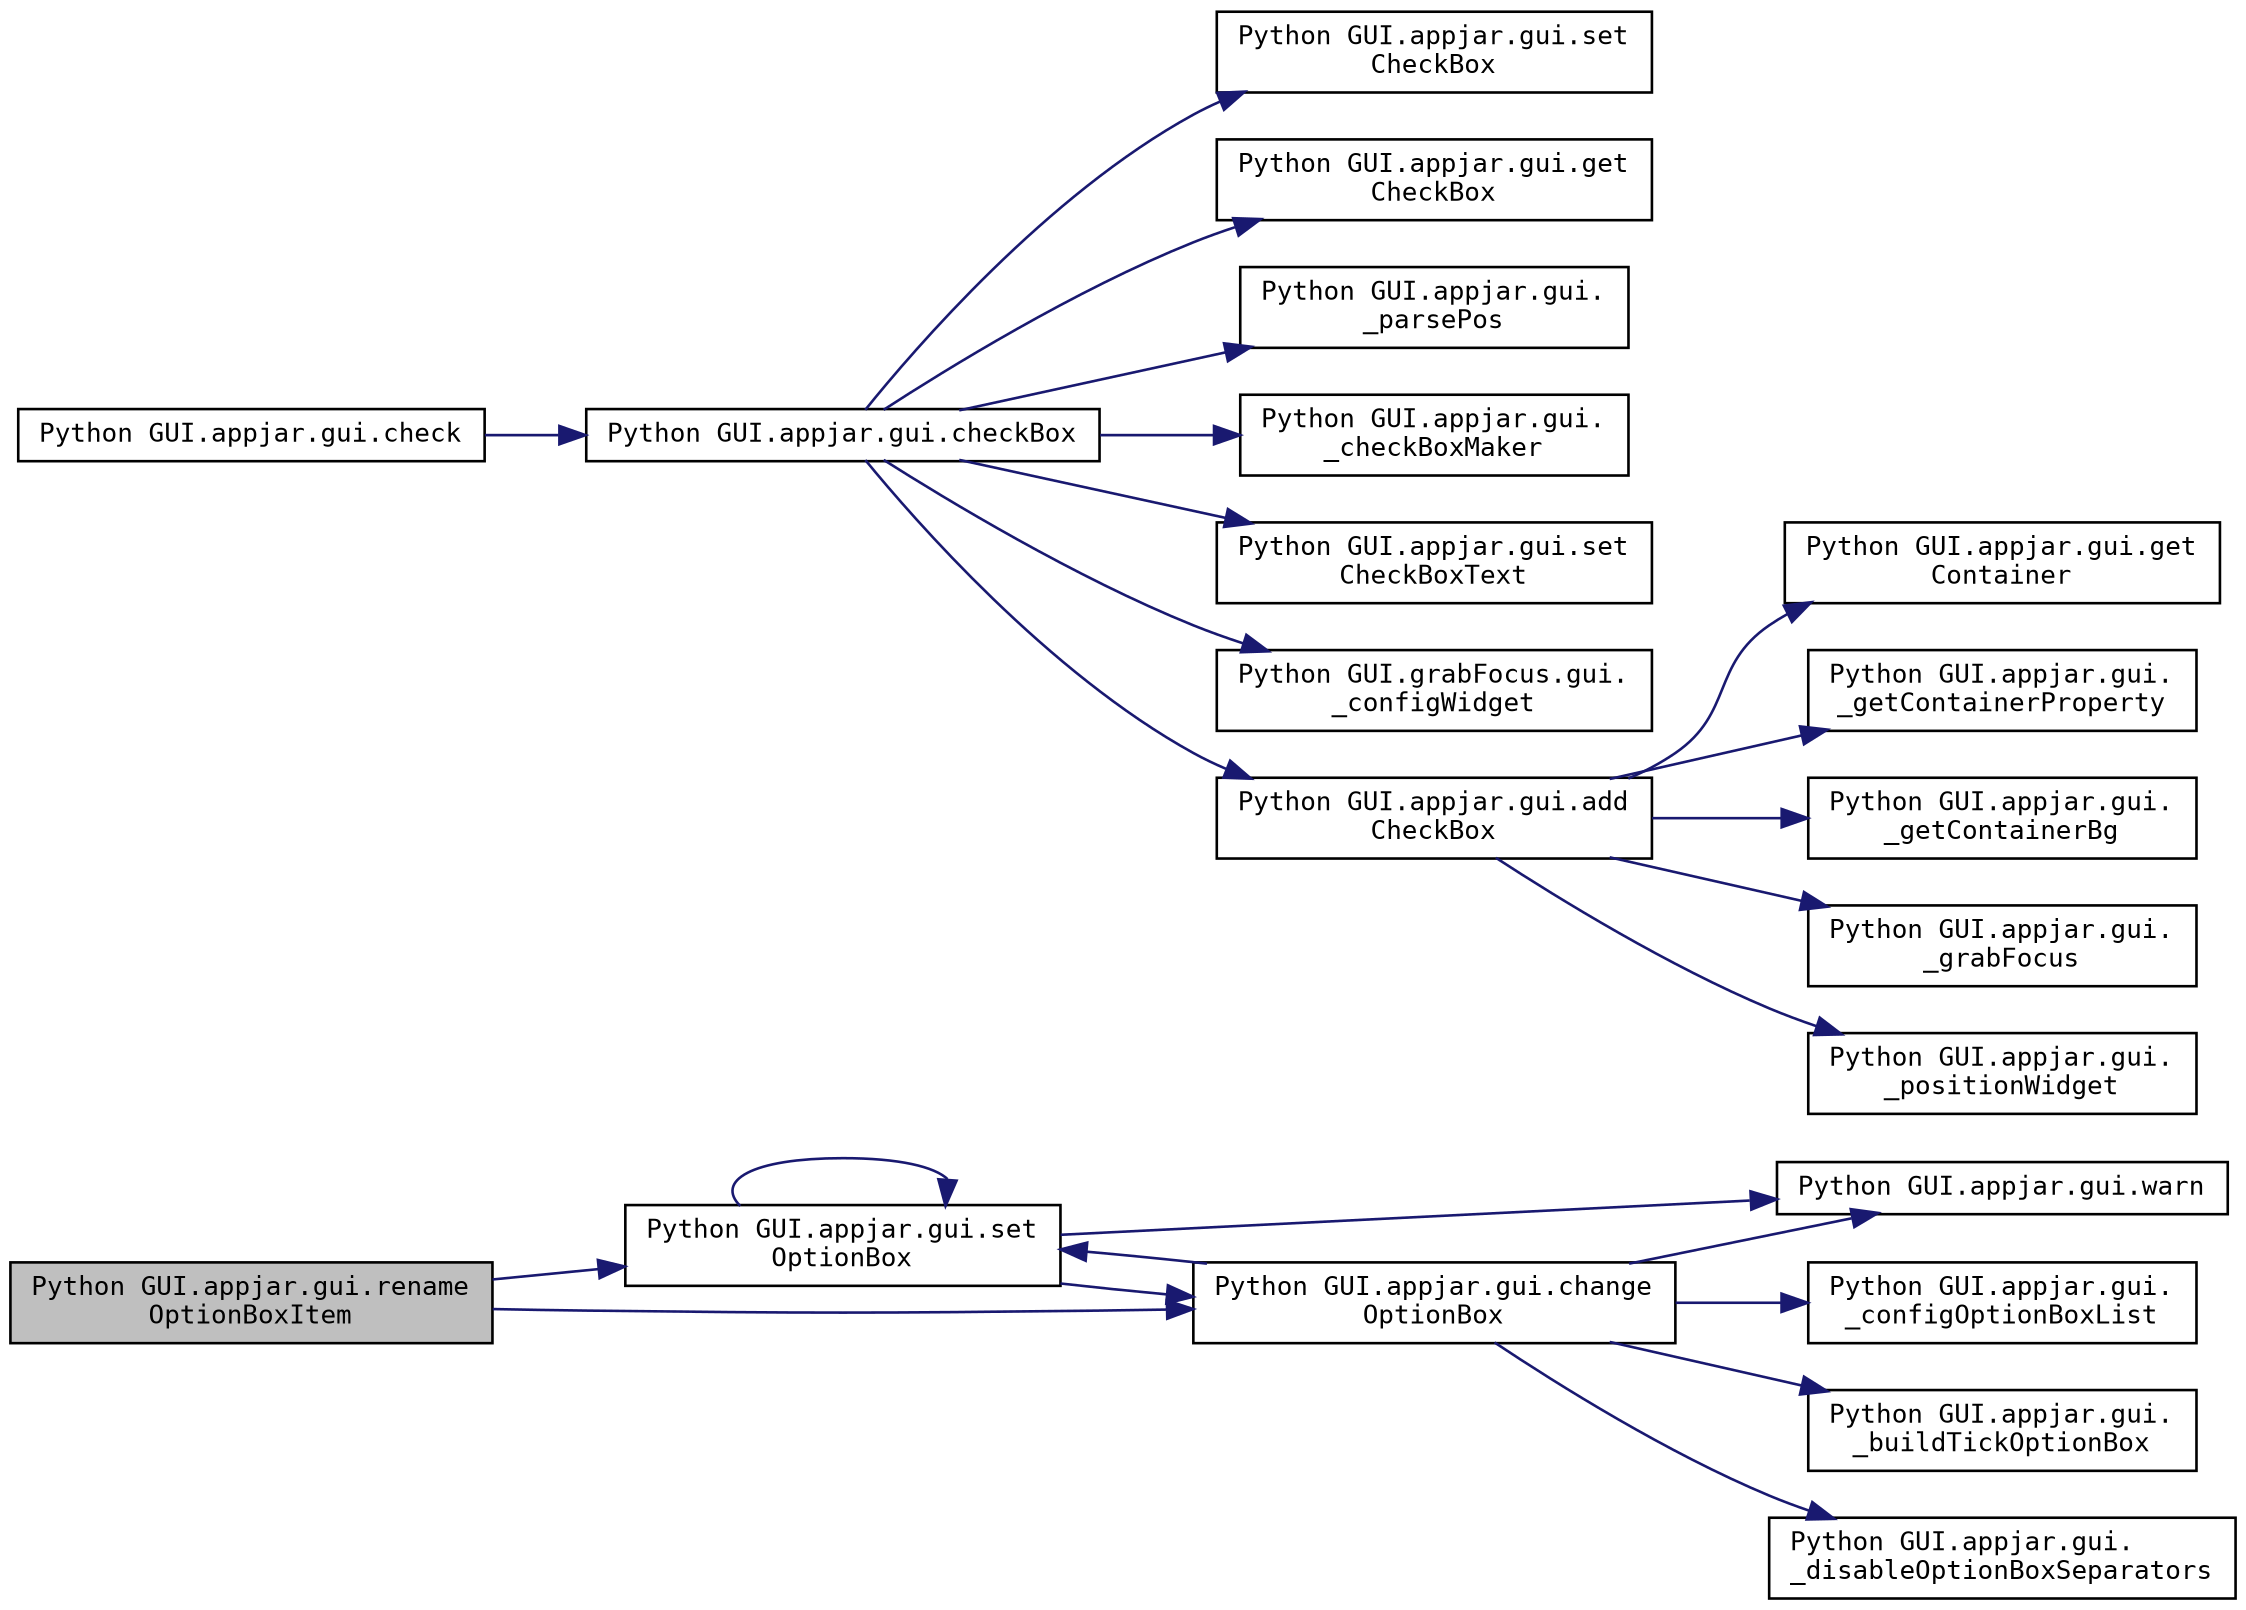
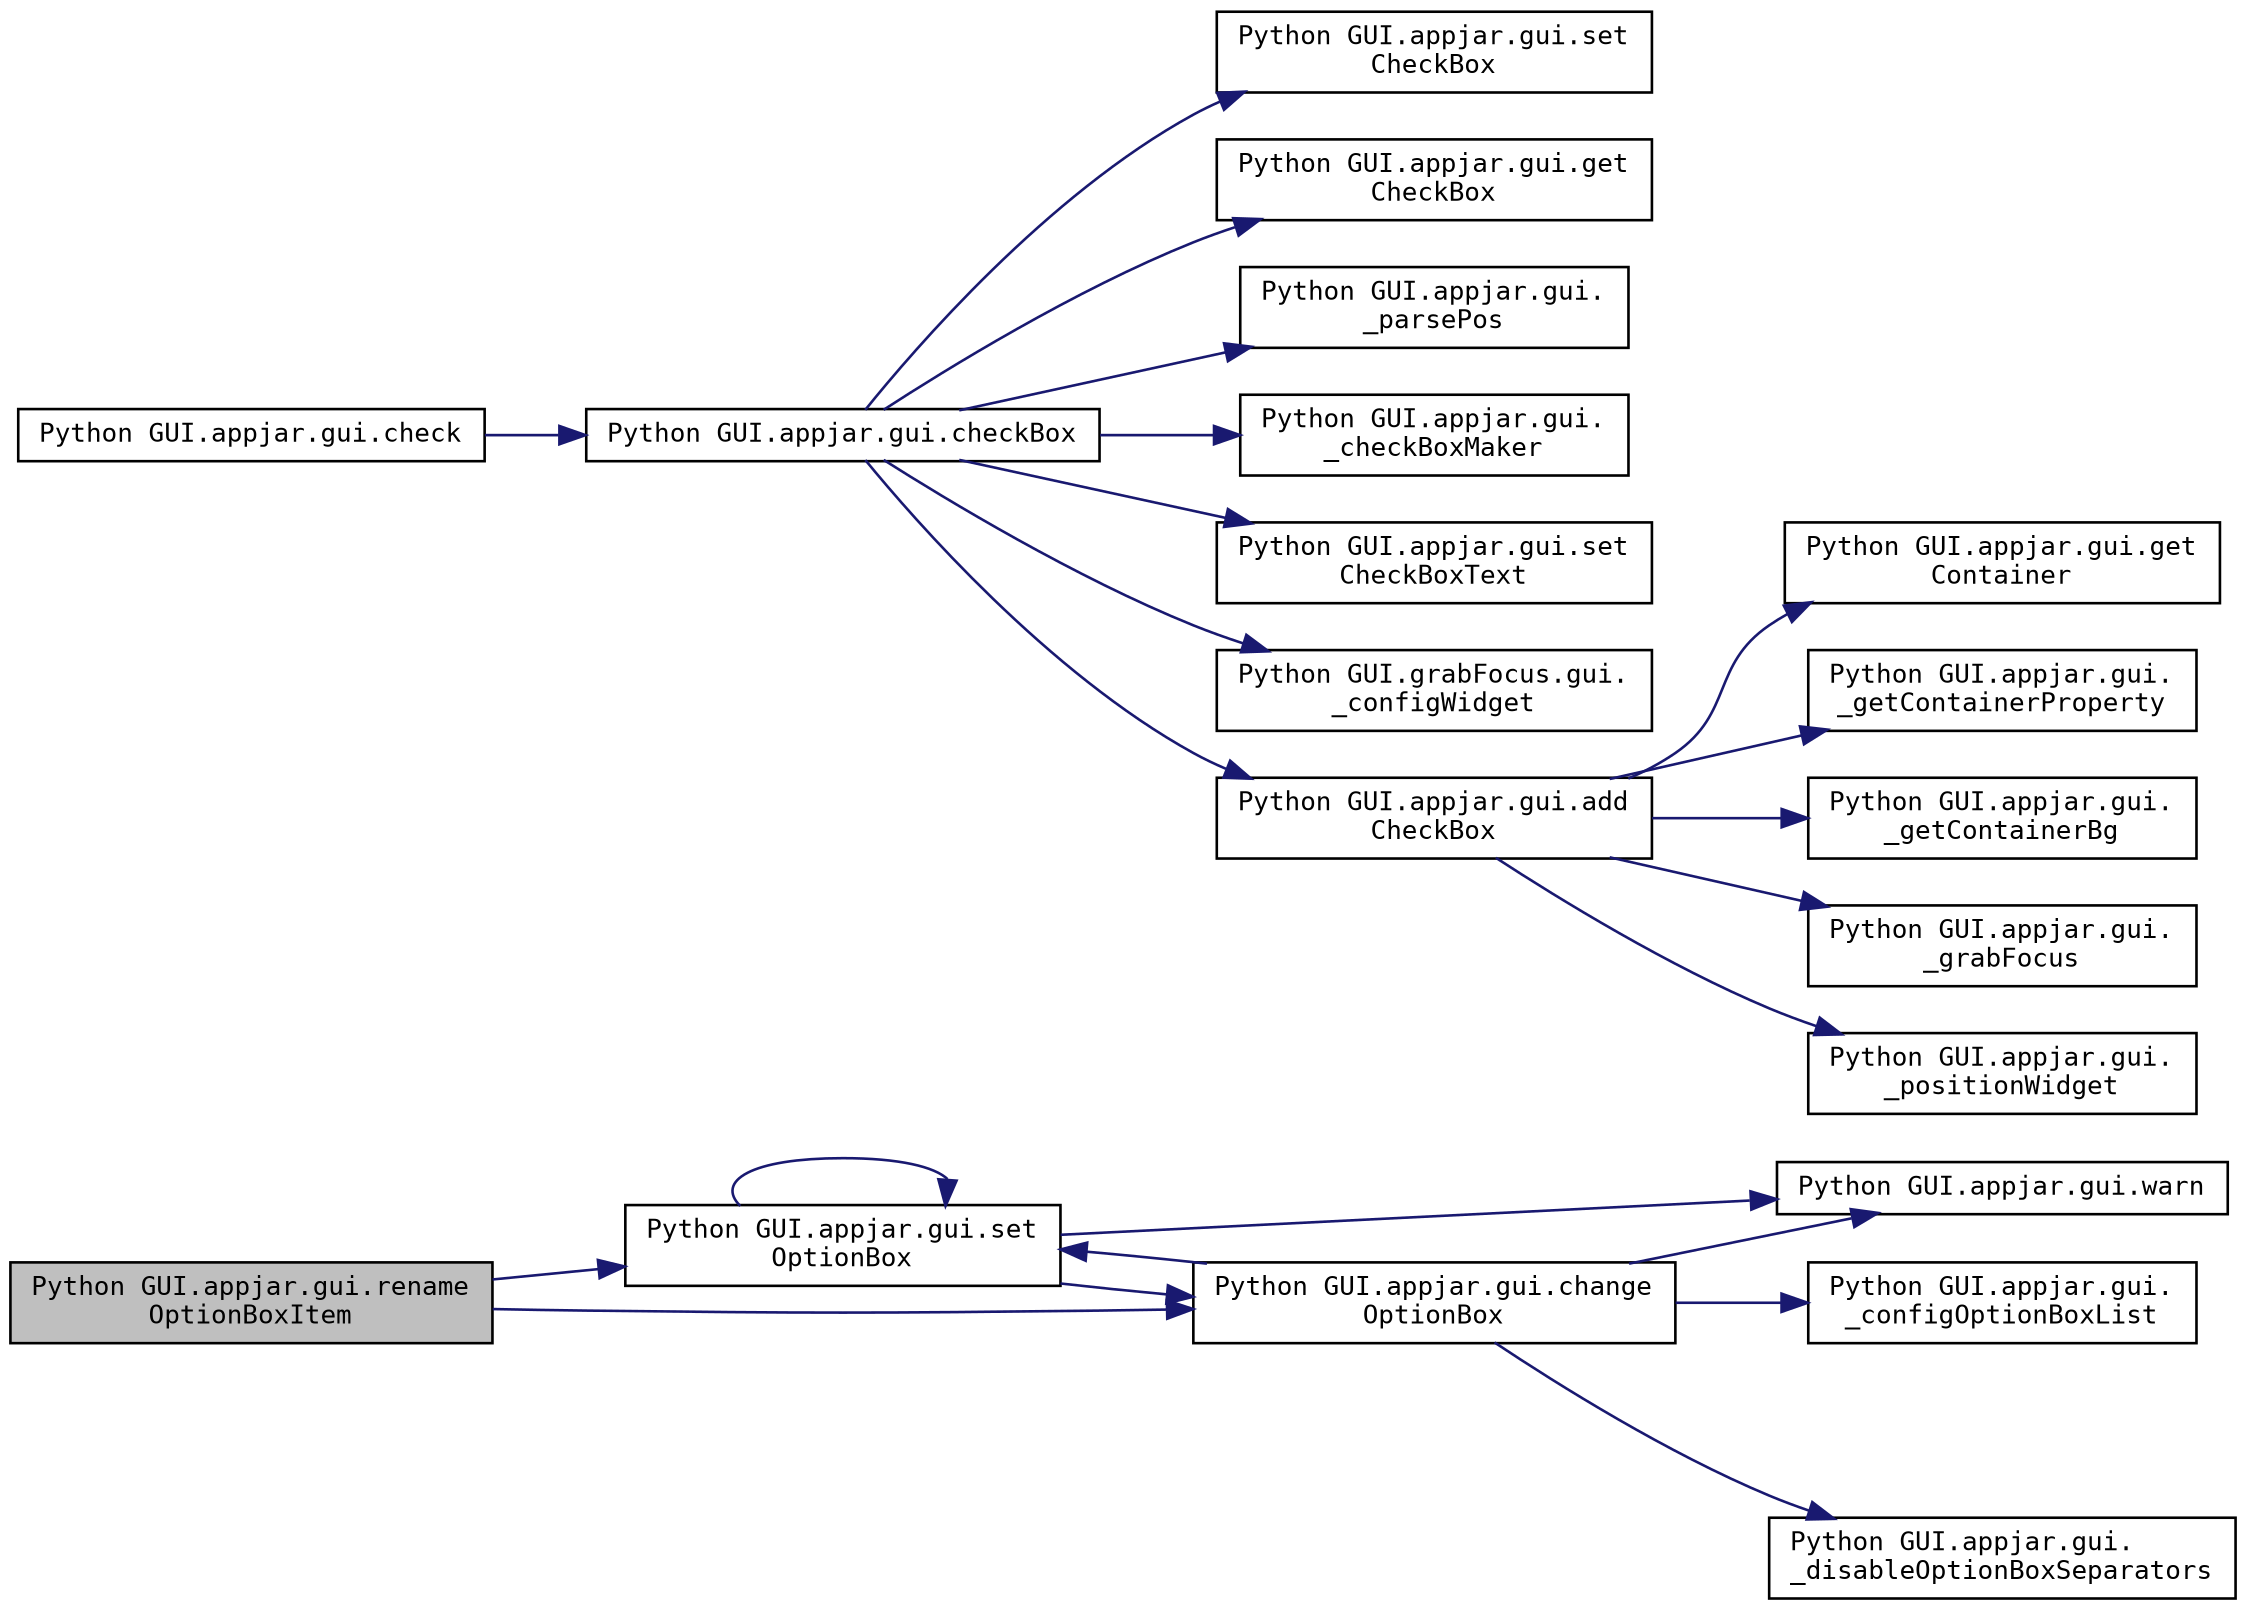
node "Python GUI.appjar.gui. _buildTickOptionBox": removed
